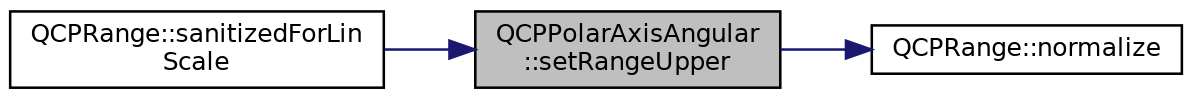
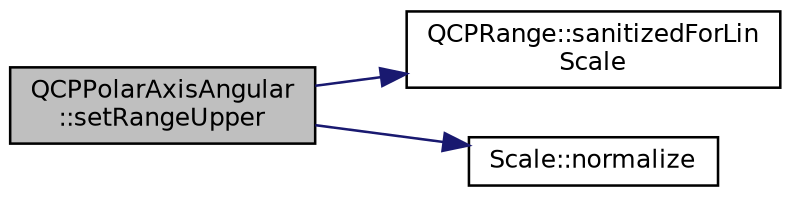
edge "QCPRange::sanitizedForLin Scale" -> "QCPPolarAxisAngular ::setRangeUpper": reversed
node "QCPRange::normalize": label "QCPRange::normalize" -> "Scale::normalize"
